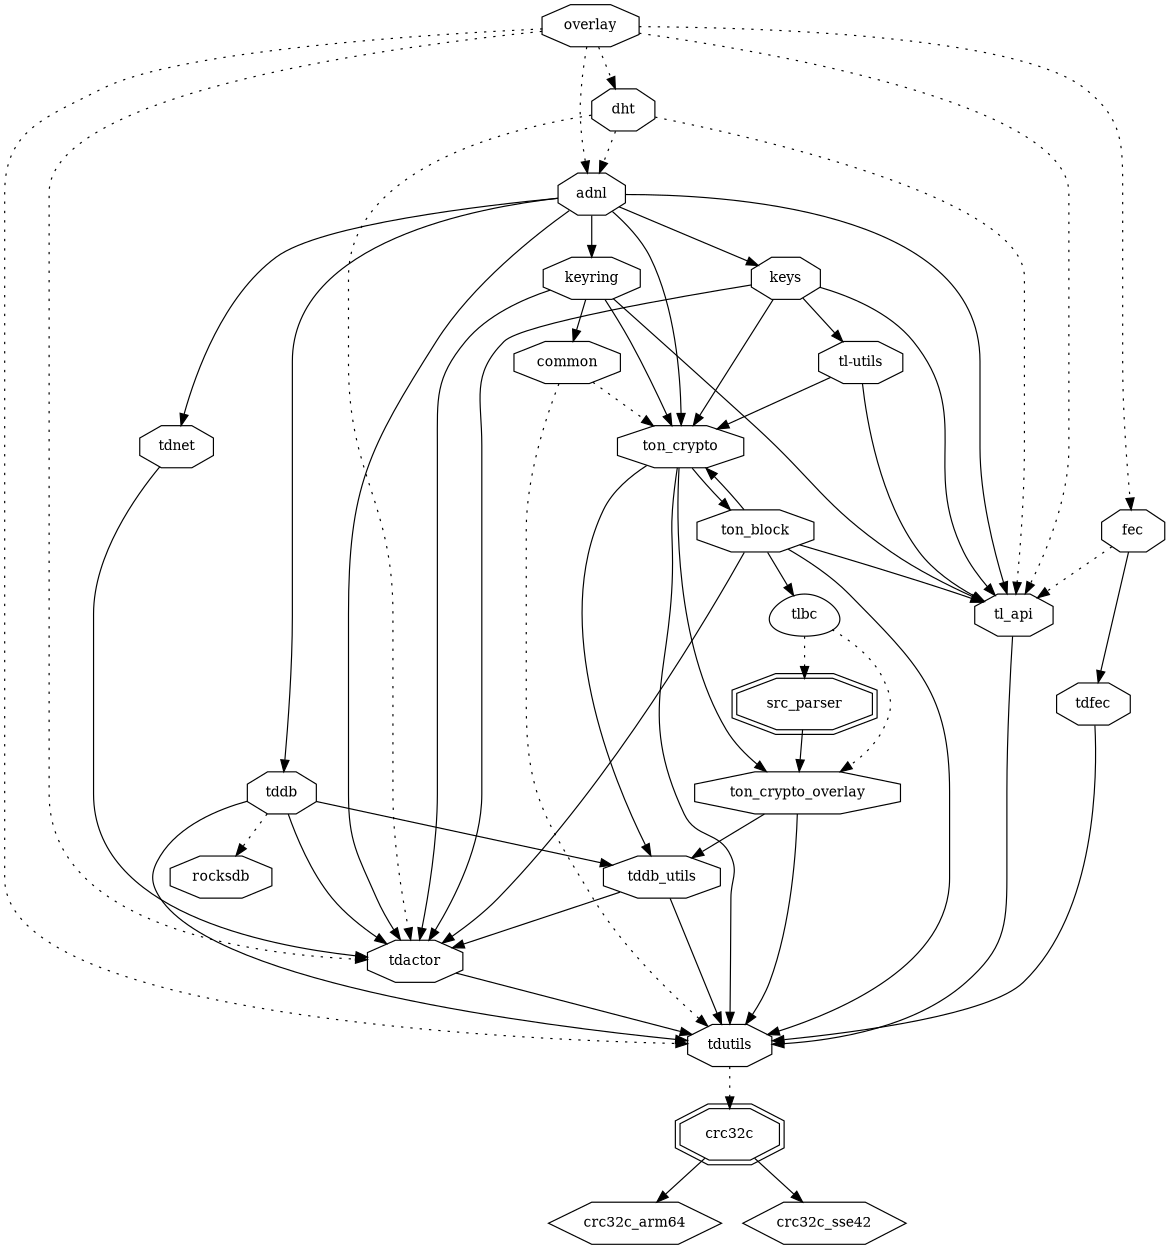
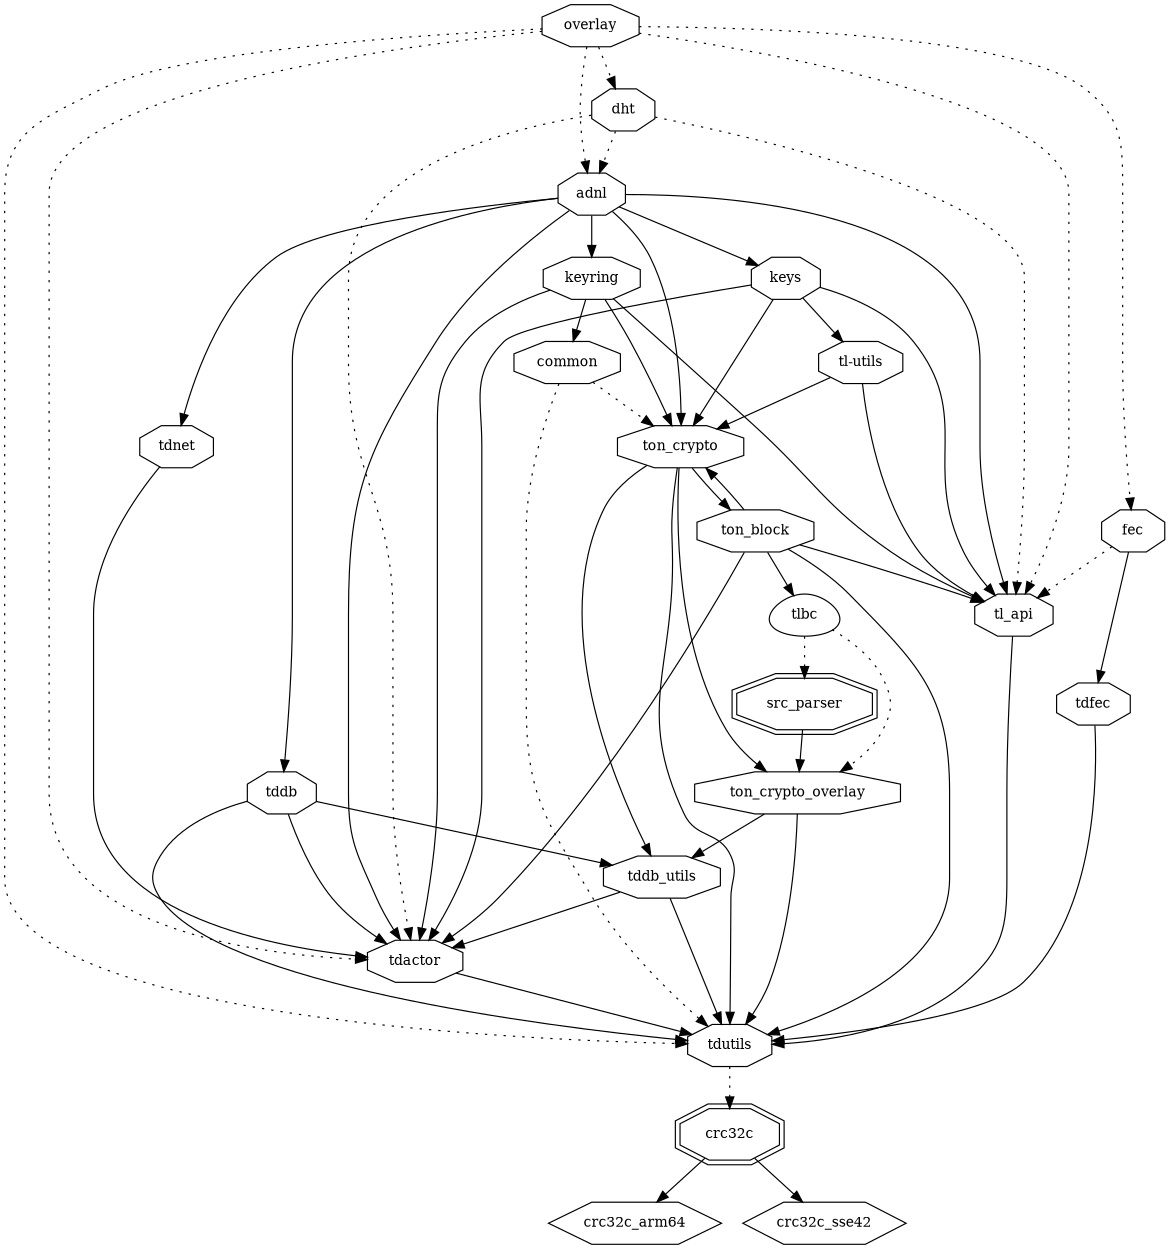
node "rocksdb": removed
